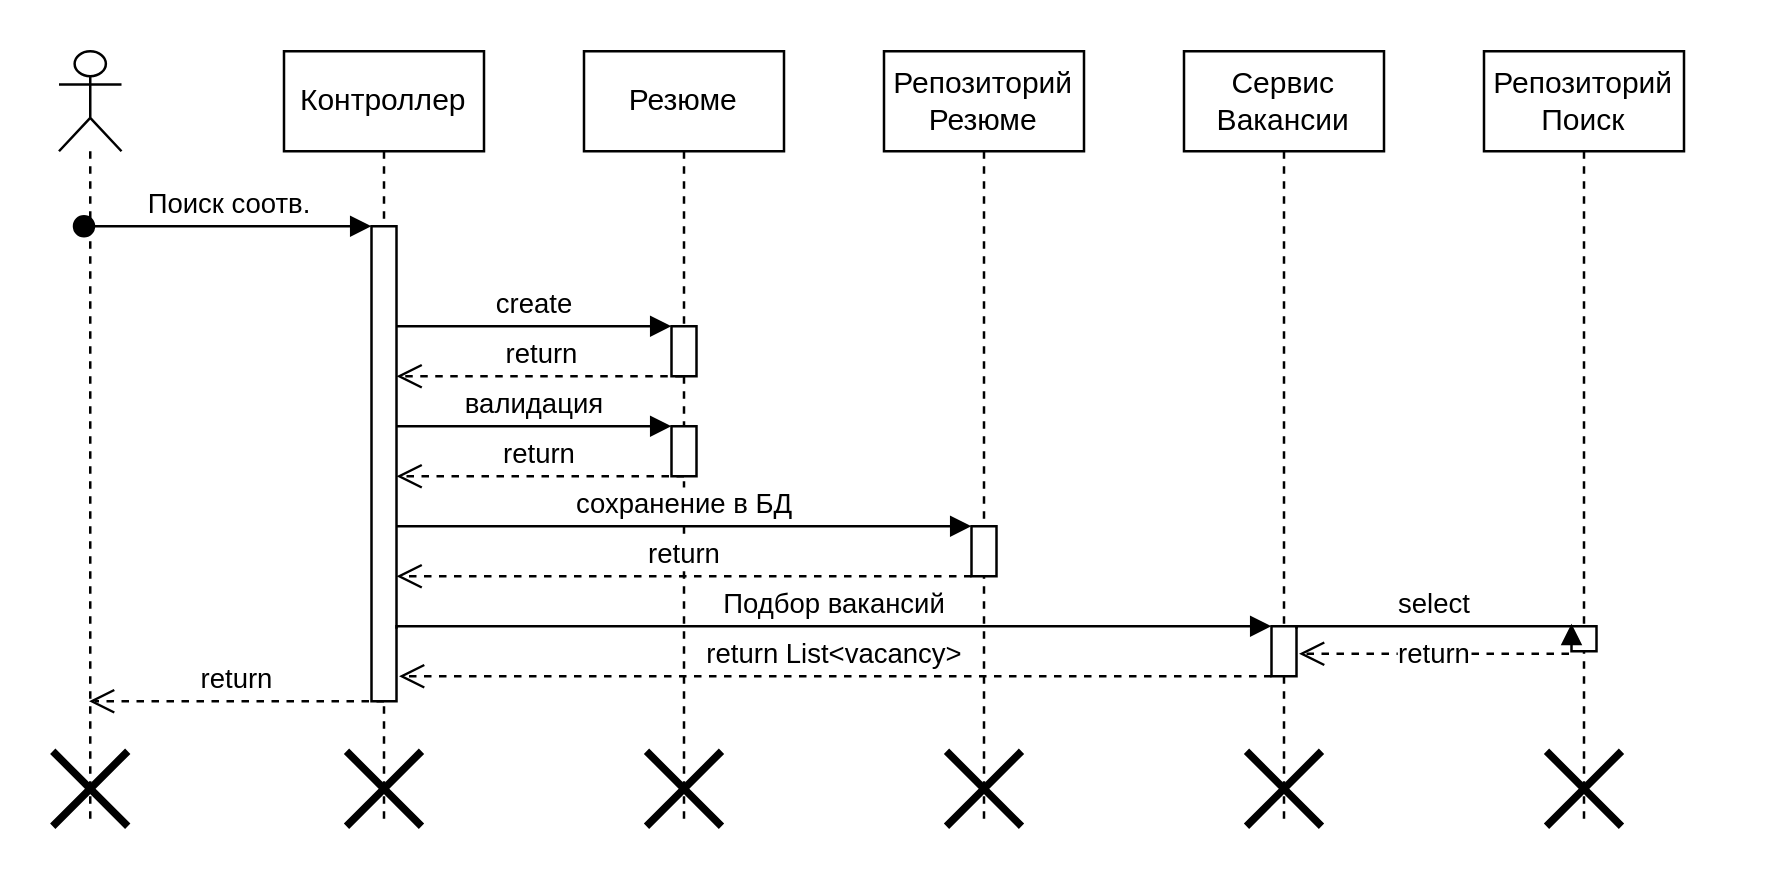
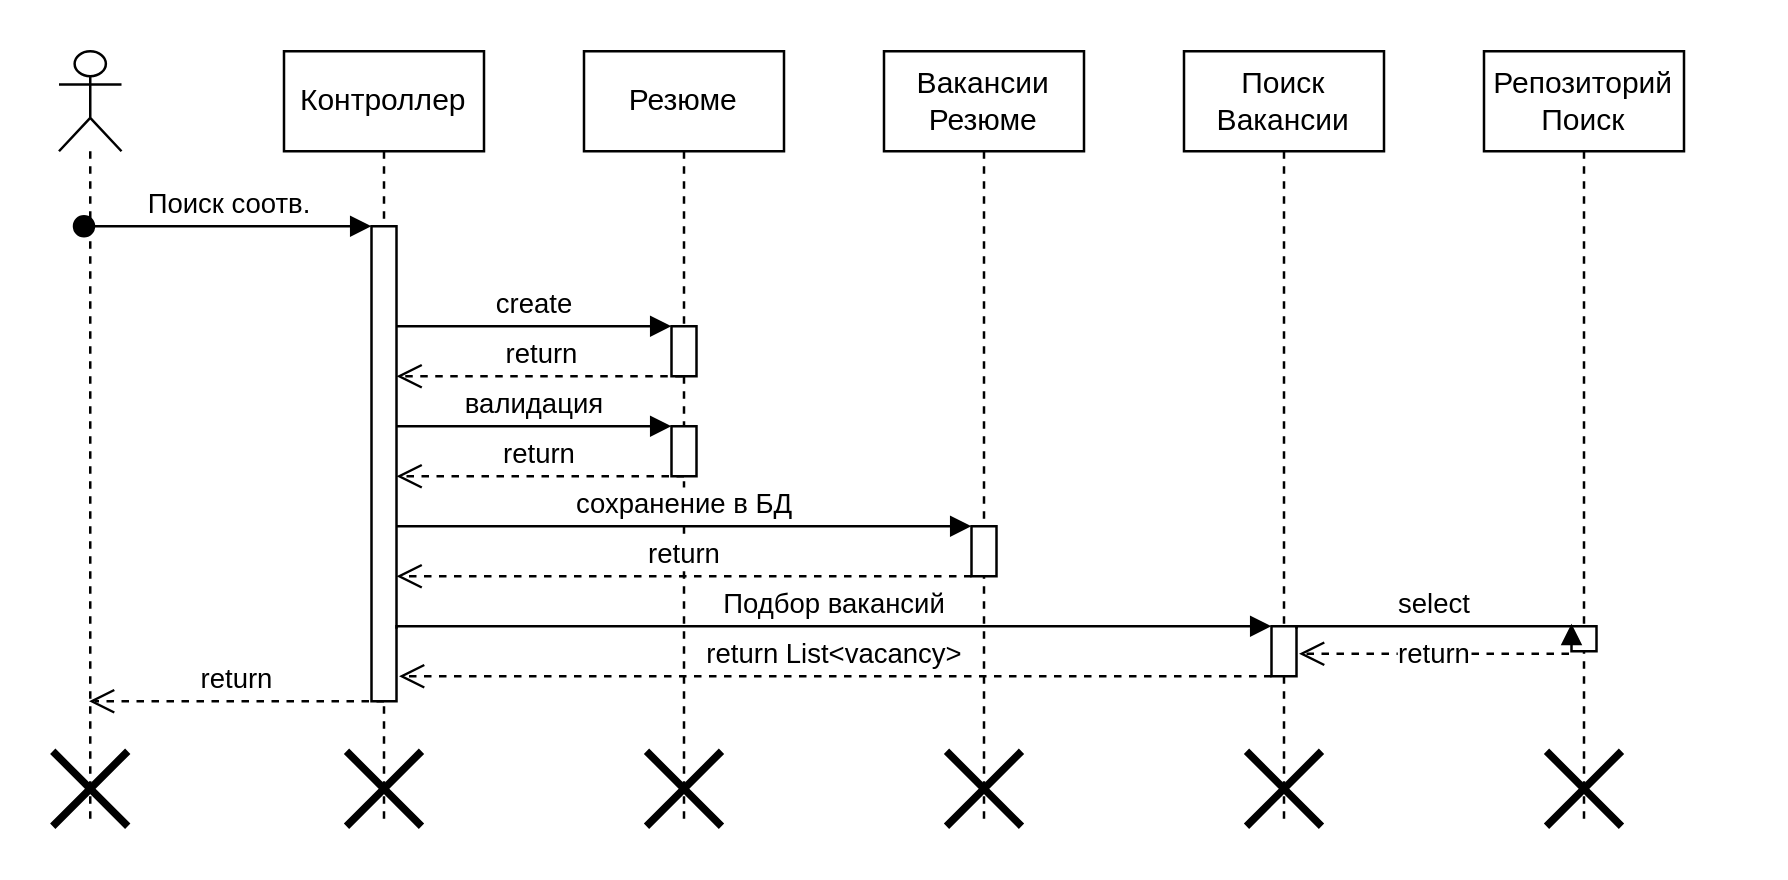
node "Репозиторий Резюме": label "Репозиторий Резюме" -> "Вакансии Резюме"
node "Сервис Вакансии": label "Сервис Вакансии" -> "Поиск Вакансии"
